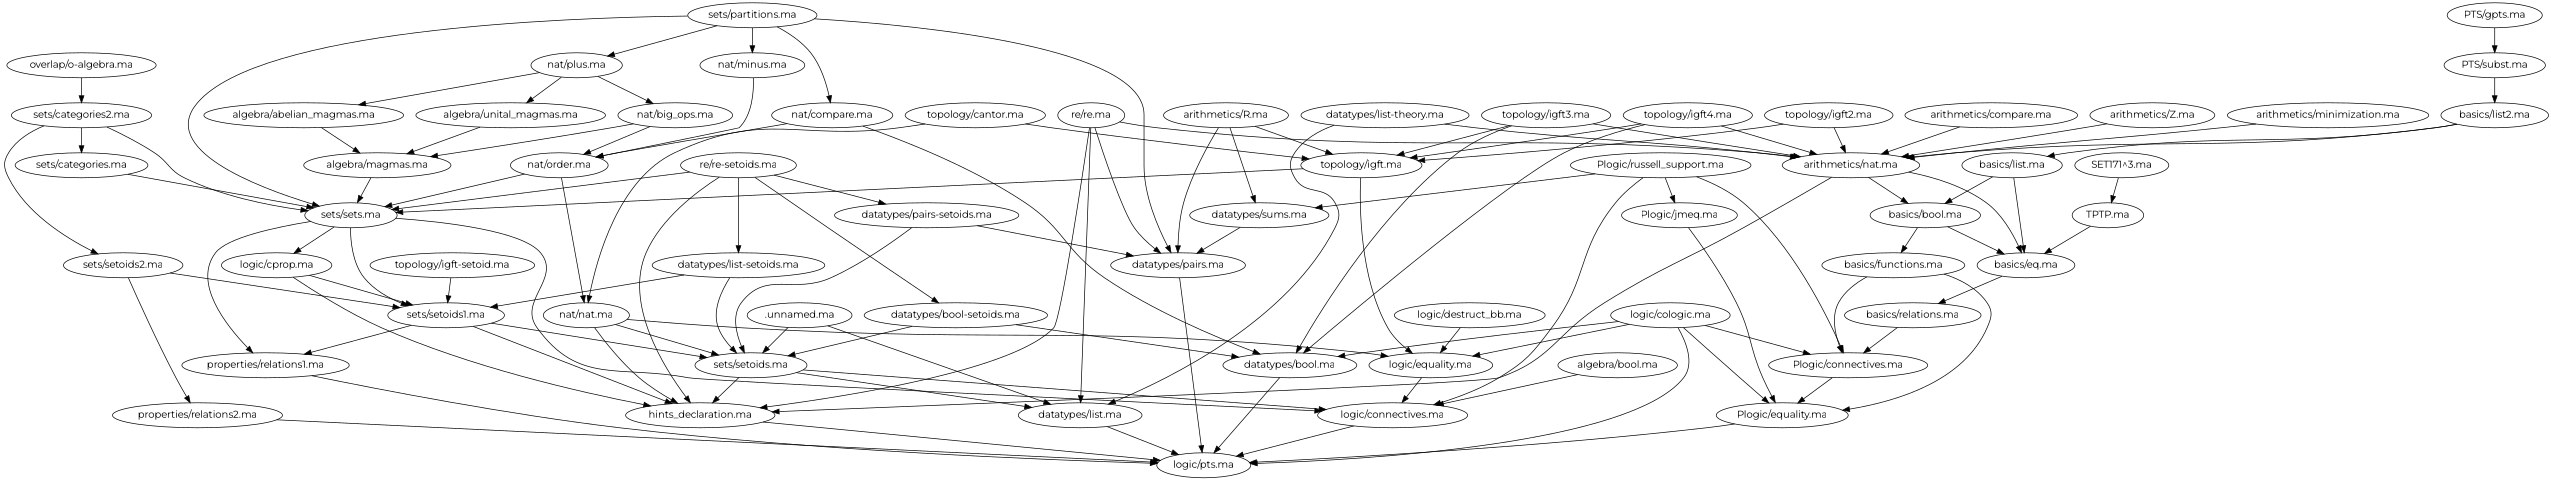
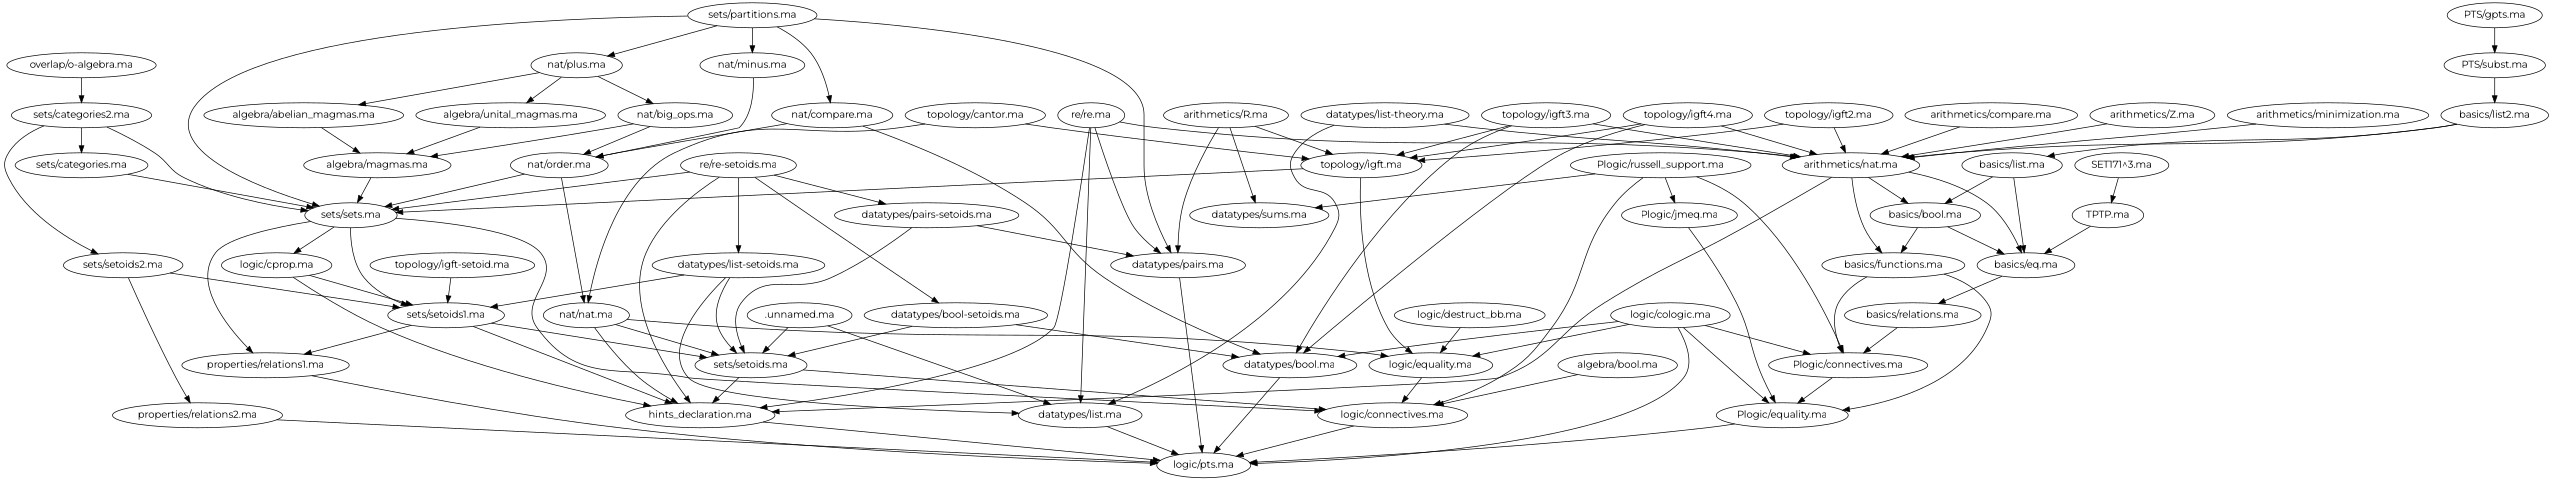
edge "arithmetics/nat.ma" -> "basics/functions.ma": added
edge "datatypes/sums.ma" -> "datatypes/pairs.ma": removed
edge "sets/setoids.ma" -> "datatypes/list.ma": now "datatypes/list-setoids.ma" -> "datatypes/list.ma"
